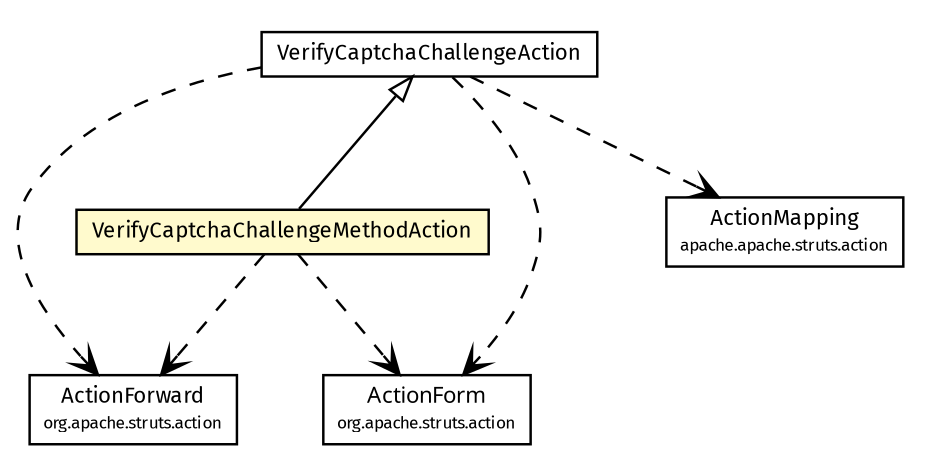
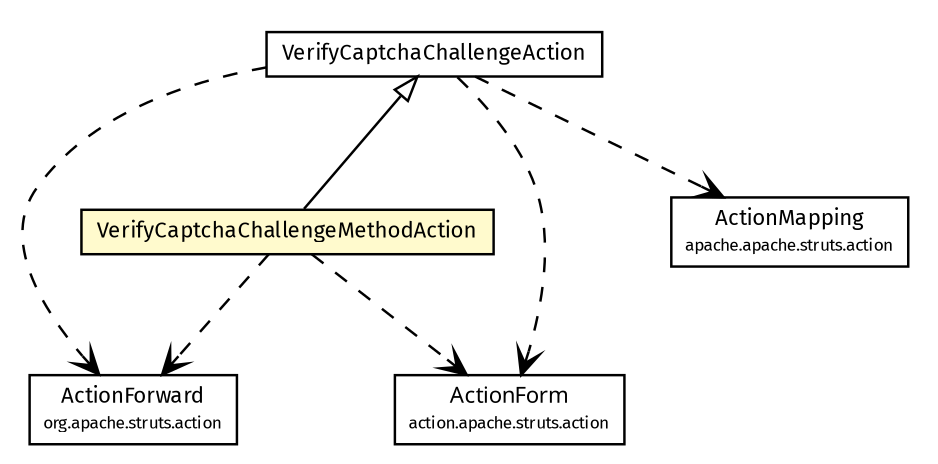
node "ActionForm": text "org.apache.struts.action" -> "action.apache.struts.action"
